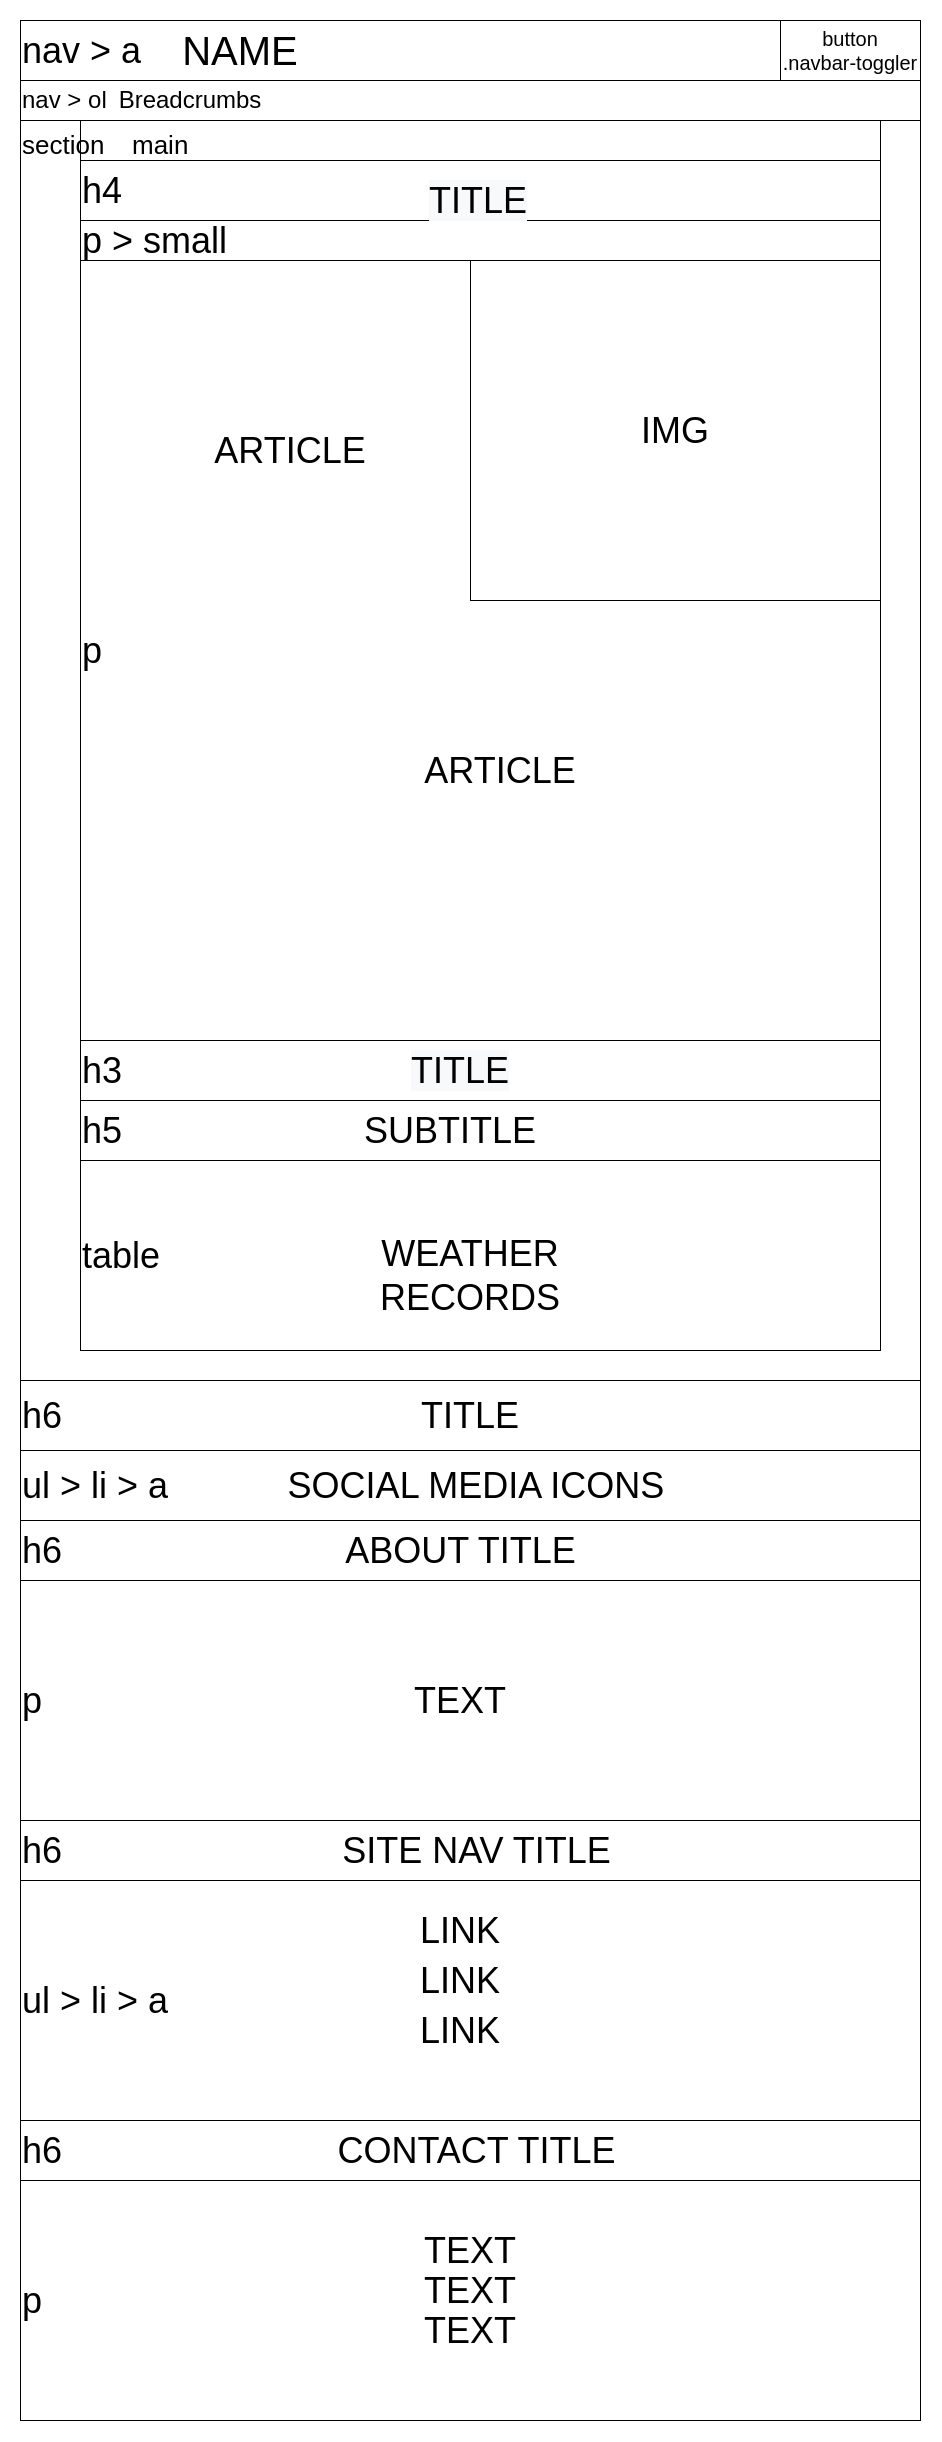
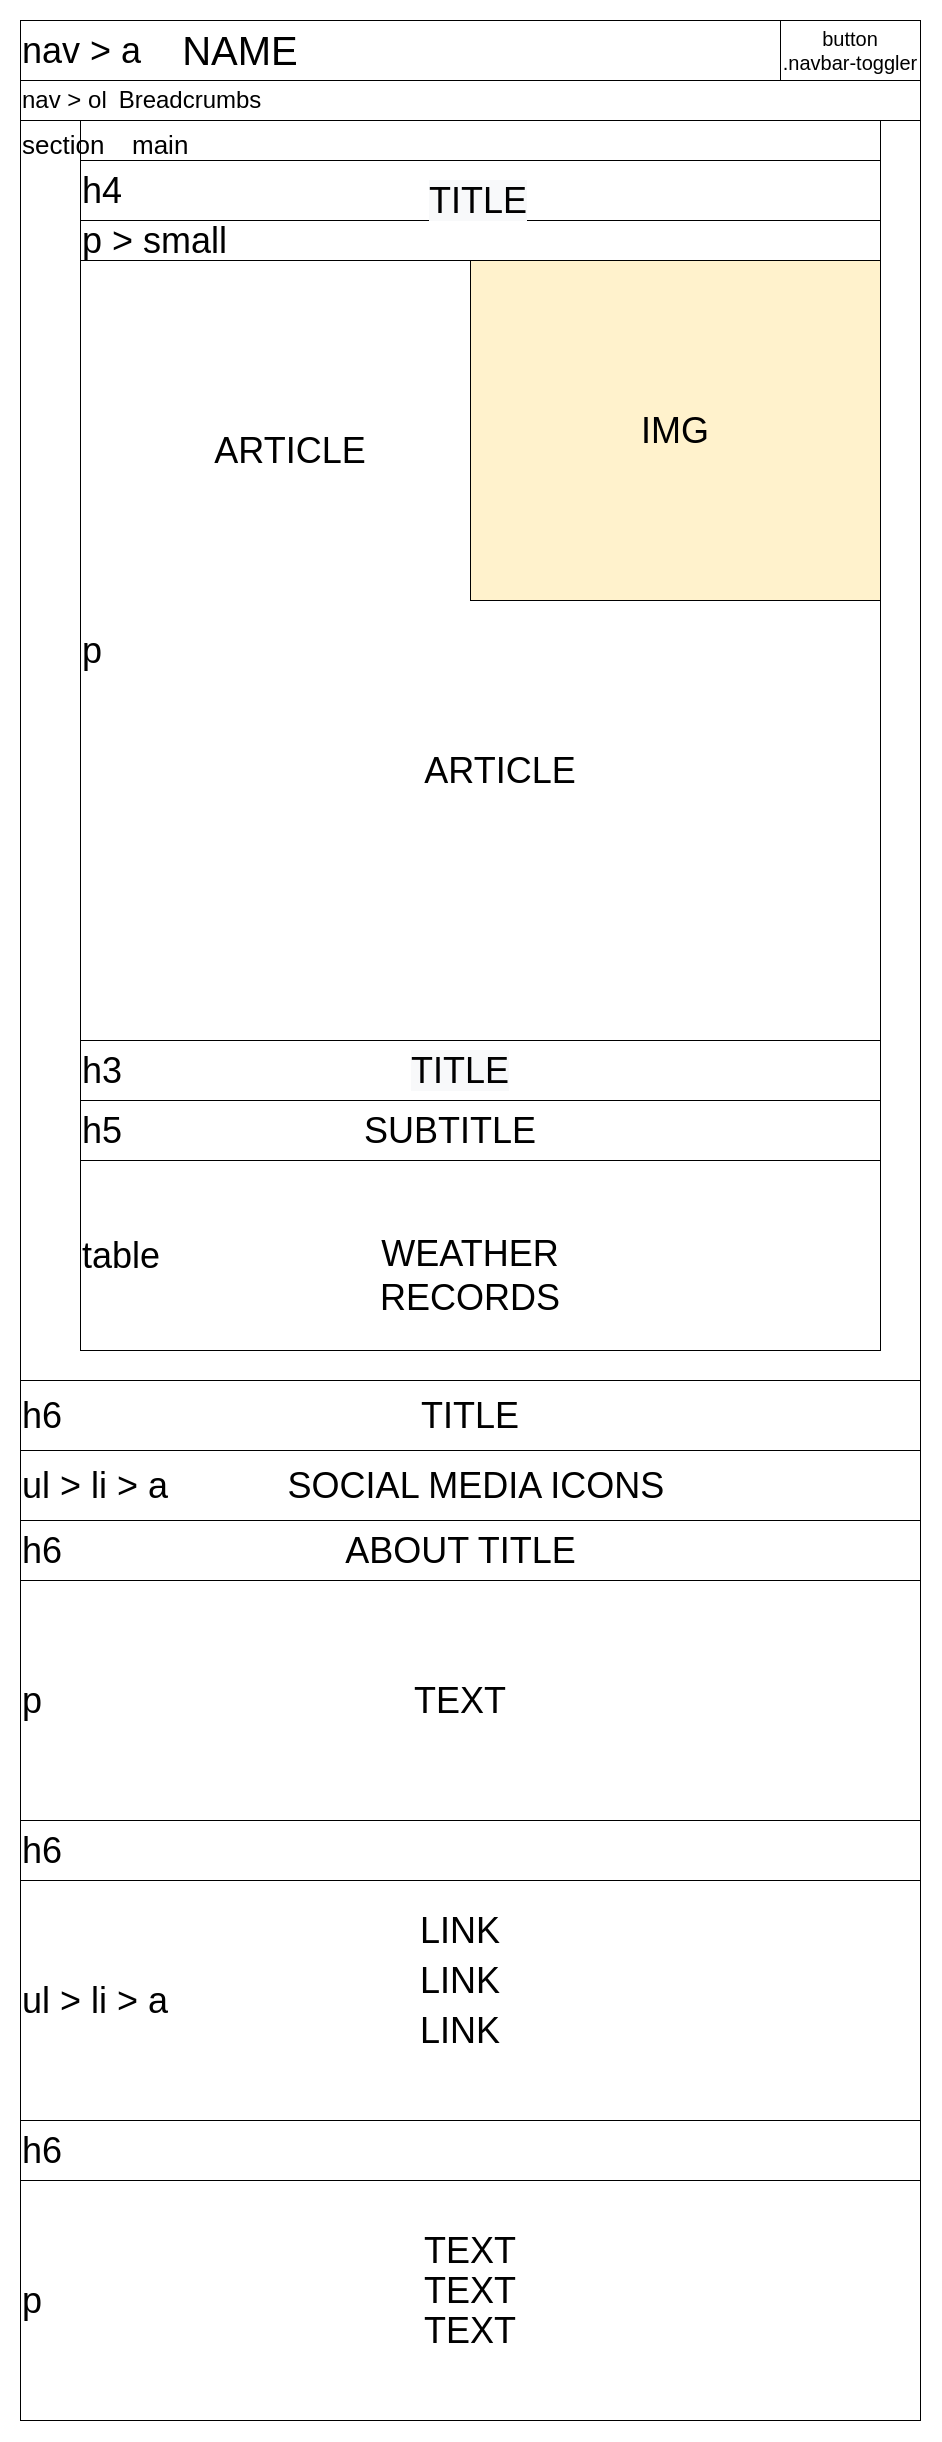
node "IMG": fillcolor #ffffff -> #fff2cc
node "SITE NAV TITLE": removed
node "CONTACT TITLE": removed
